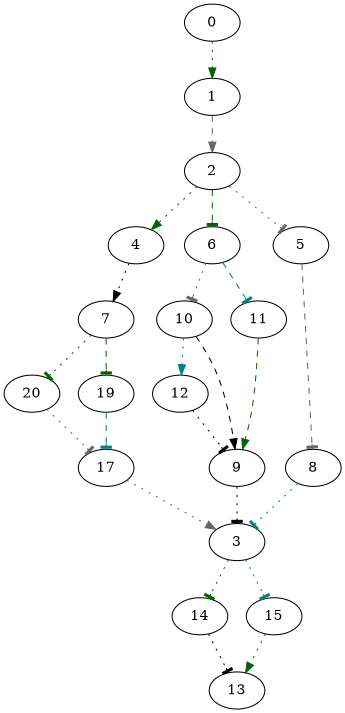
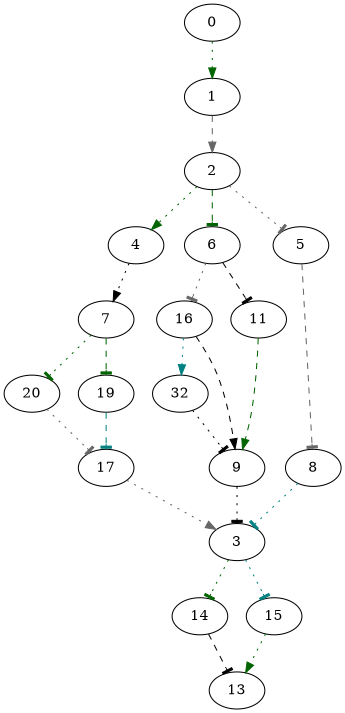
edge "6" -> "11": color teal -> black
node "10": label "10" -> "16"
node "12": label "12" -> "32"
edge "14" -> "13": style dotted -> dashed
